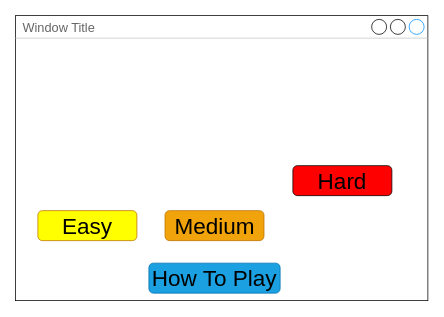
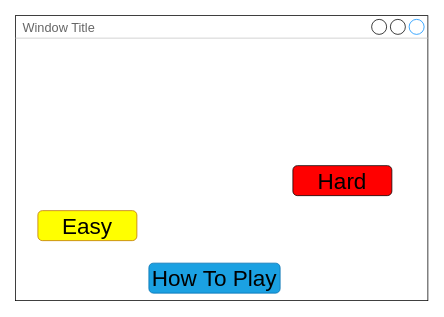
node "Medium": removed
